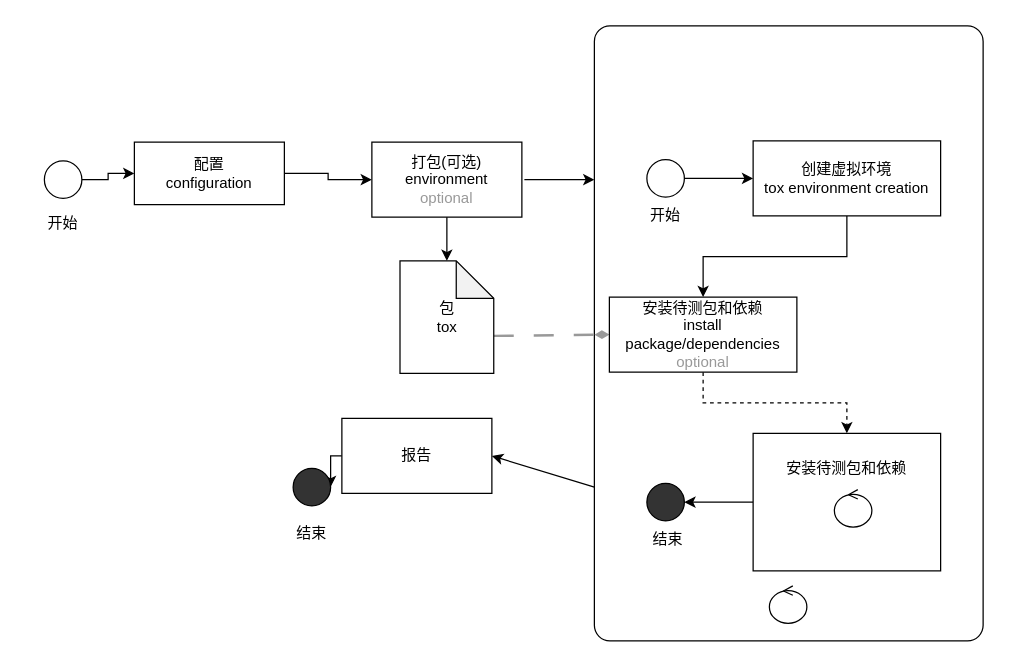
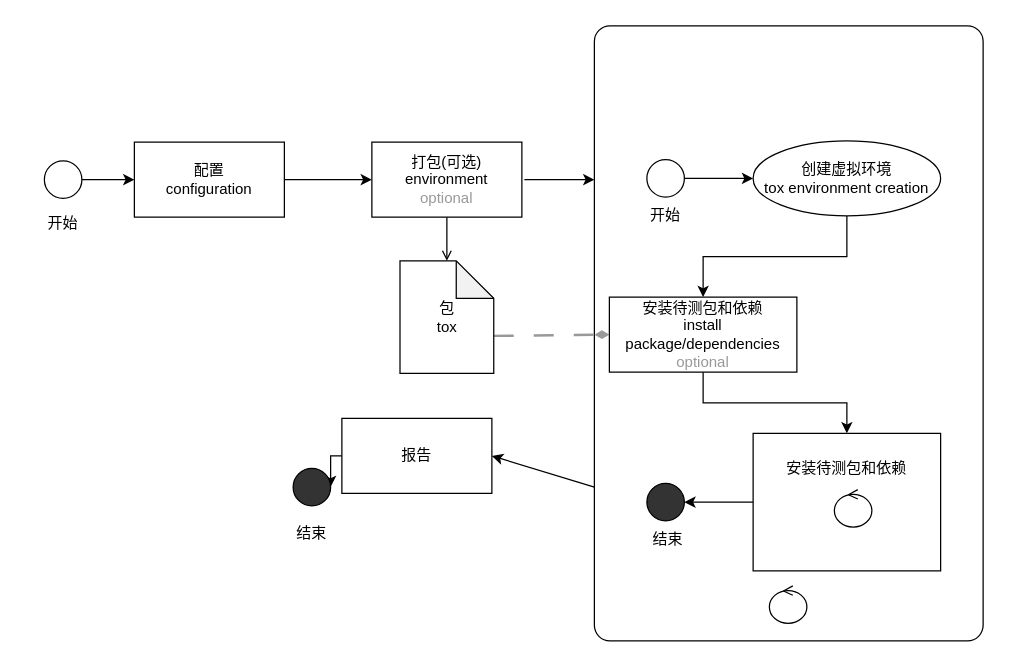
node "配置 configuration": size 150x63 -> 150x75
node "创建虚拟环境 tox environment creation": shape rectangle -> ellipse
edge "打包(可选) environment optional" -> "包 tox": arrowhead classic -> open
edge "安装待测包和依赖 install package/dependencies optional" -> "安装待测包和依赖": style dashed -> solid
